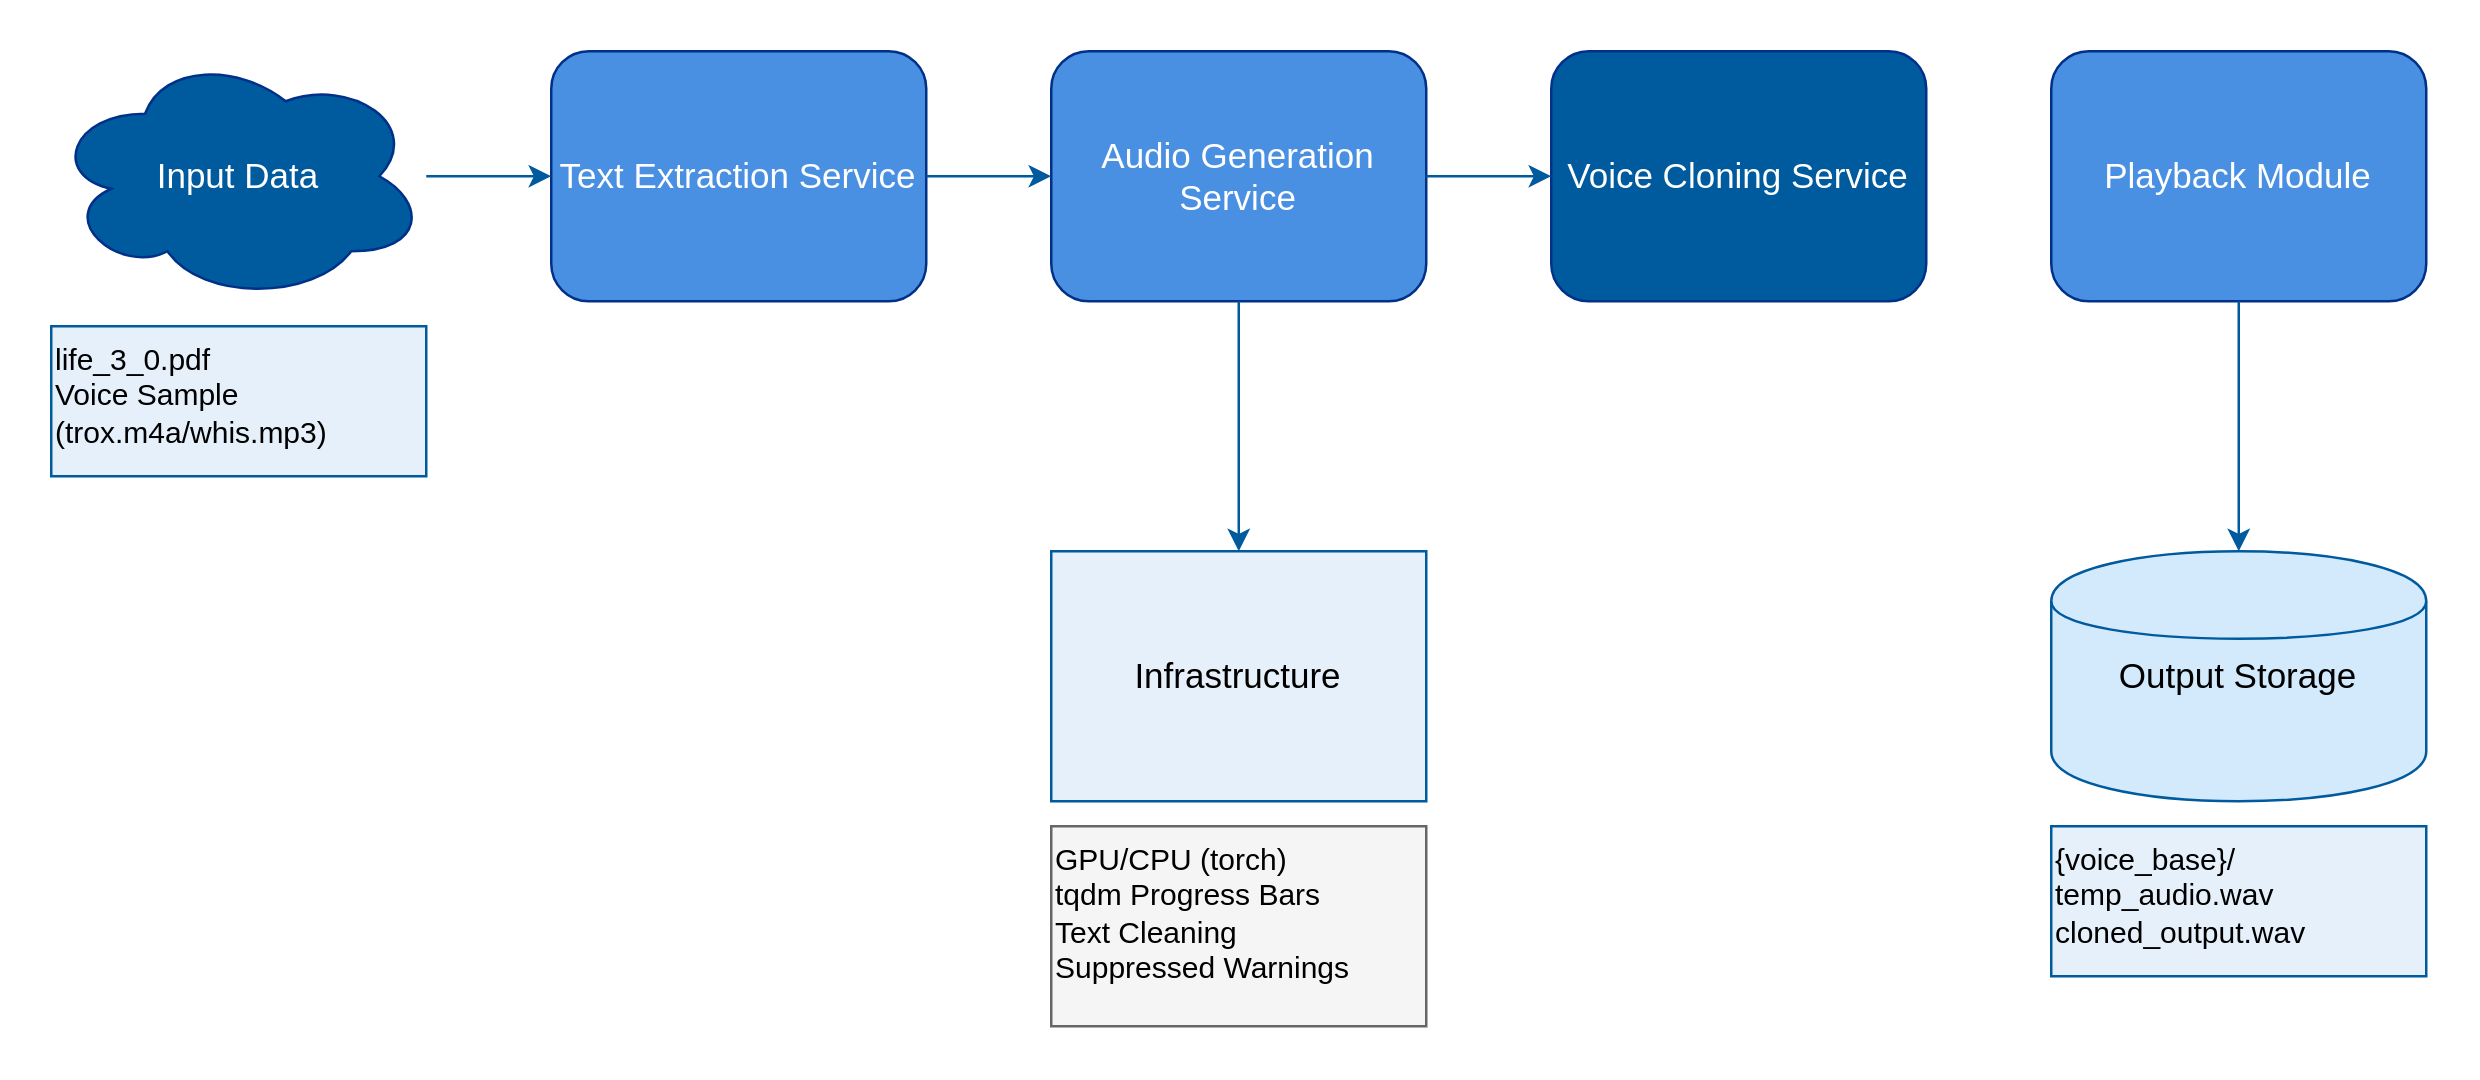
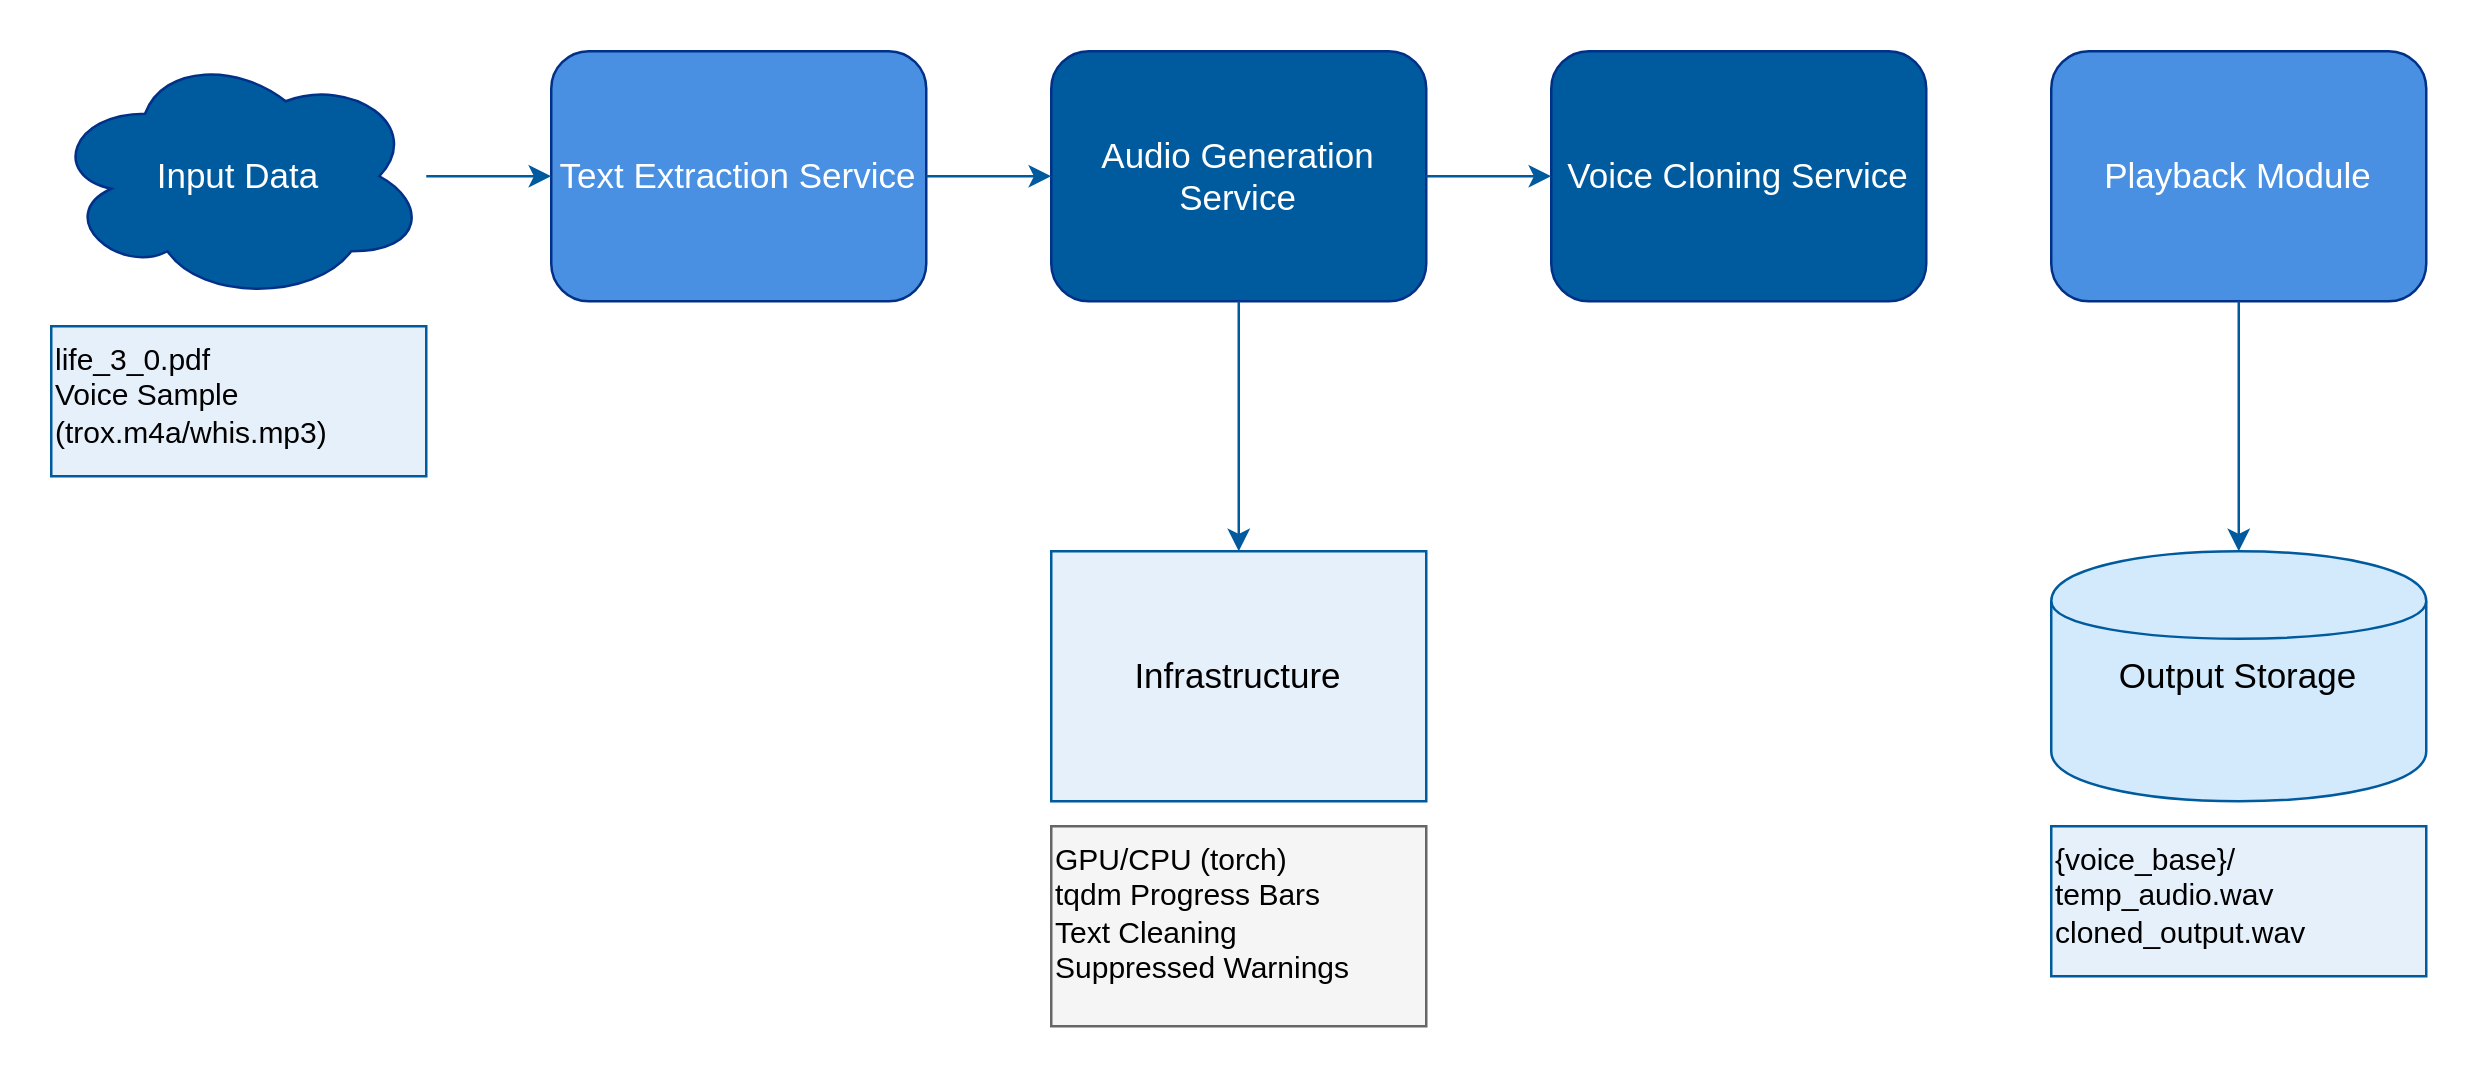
node "Audio Generation Service": fillcolor #4a90e2 -> #005a9e
